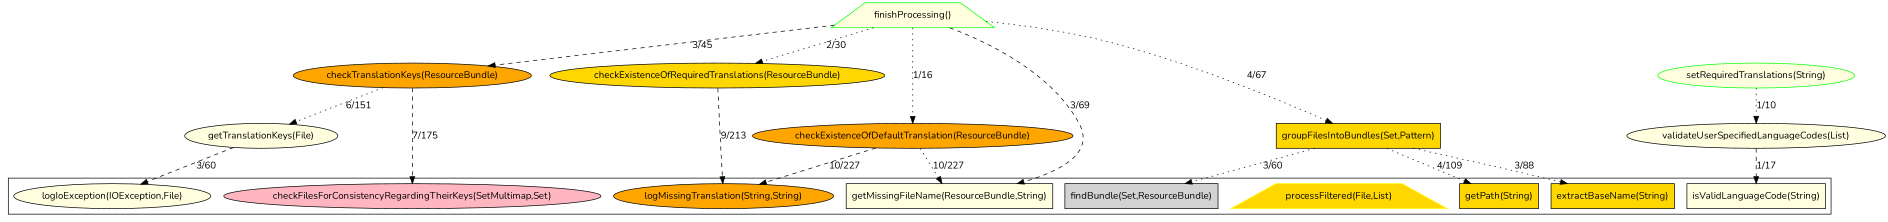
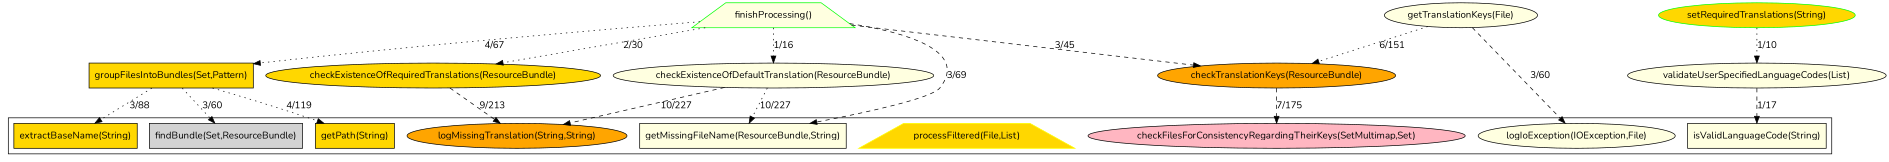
node "setRequiredTranslations(String)": fillcolor lightyellow -> gold
edge "checkTranslationKeys(ResourceBundle)" -> "getTranslationKeys(File)": reversed
node "checkExistenceOfDefaultTranslation(ResourceBundle)": fillcolor orange -> lightyellow
edge "groupFilesIntoBundles(Set,Pattern)" -> "getPath(String)": label "4/109" -> "4/119"
